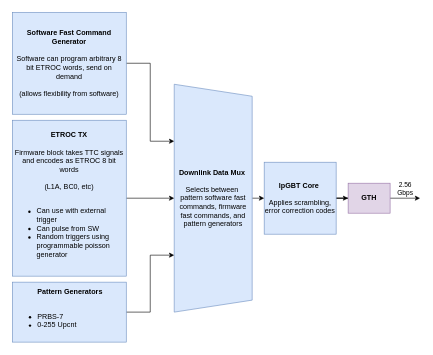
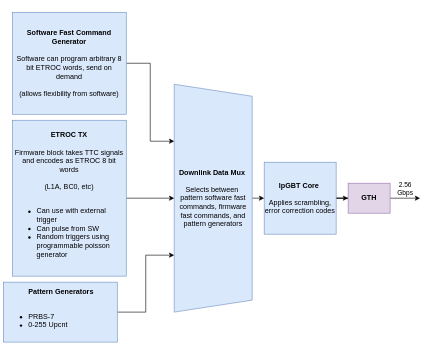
node "Pattern Generators PRBS-7 0-255 Upcnt": moved (69, 312) -> (60, 312)
